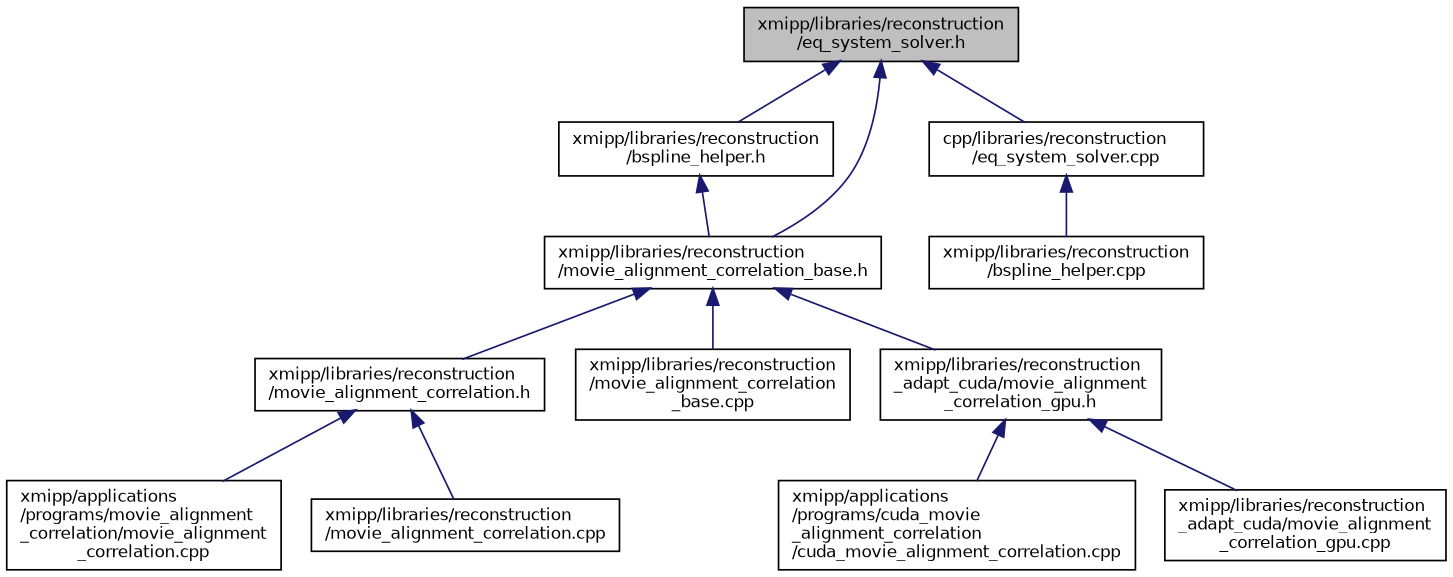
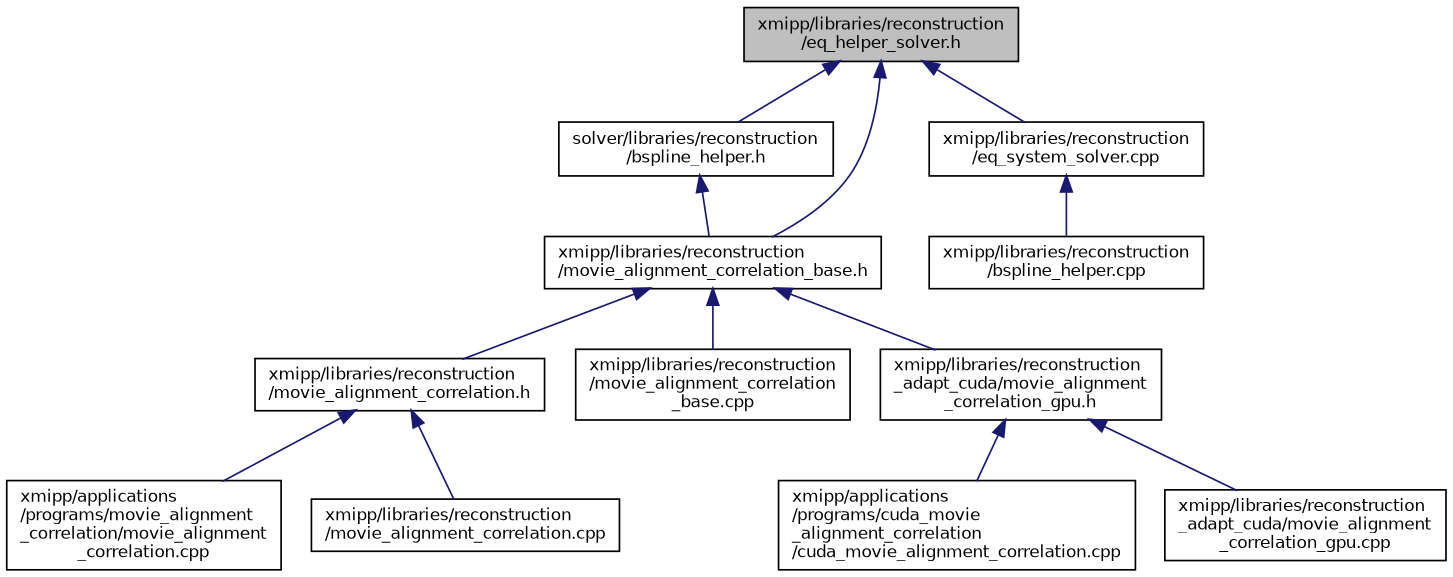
node "xmipp/libraries/reconstruction /eq_system_solver.h": label "xmipp/libraries/reconstruction /eq_system_solver.h" -> "xmipp/libraries/reconstruction /eq_helper_solver.h"
node "xmipp/libraries/reconstruction /bspline_helper.h": label "xmipp/libraries/reconstruction /bspline_helper.h" -> "solver/libraries/reconstruction /bspline_helper.h"
node "cpp/libraries/reconstruction /eq_system_solver.cpp": label "cpp/libraries/reconstruction /eq_system_solver.cpp" -> "xmipp/libraries/reconstruction /eq_system_solver.cpp"
